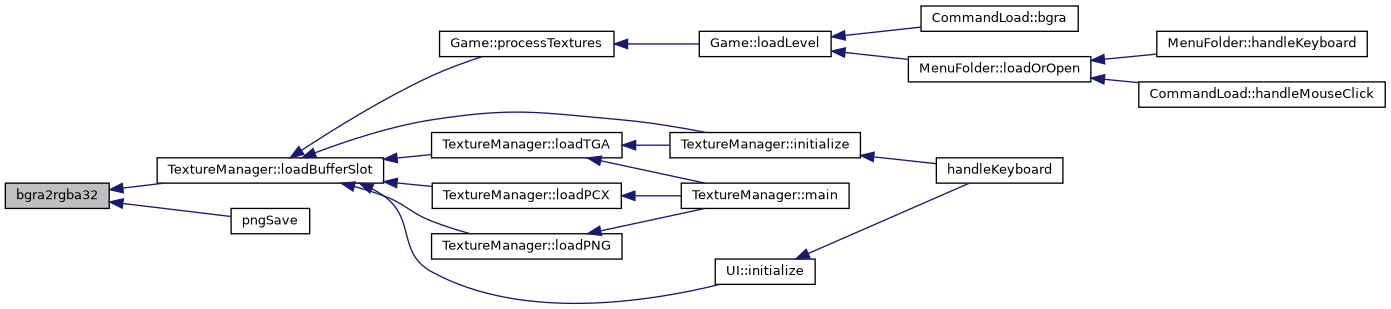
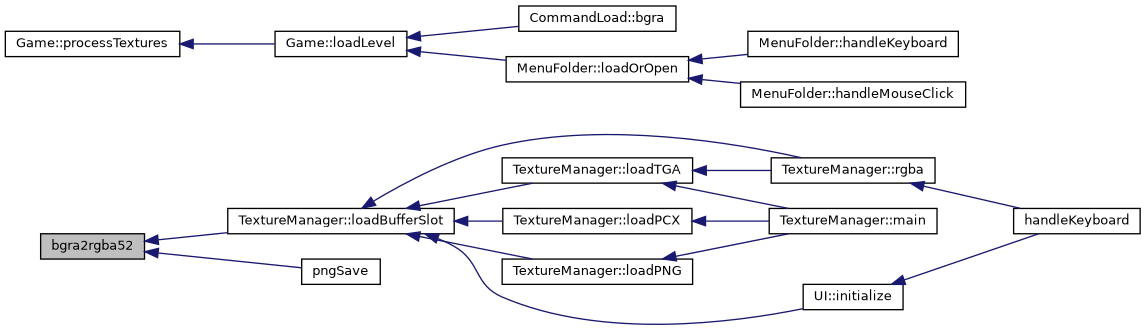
node "CommandLoad::handleMouseClick": label "CommandLoad::handleMouseClick" -> "MenuFolder::handleMouseClick"
edge "Game::processTextures" -> "TextureManager::loadBufferSlot": removed
node "TextureManager::initialize": label "TextureManager::initialize" -> "TextureManager::rgba"
node "bgra2rgba32": label "bgra2rgba32" -> "bgra2rgba52"
